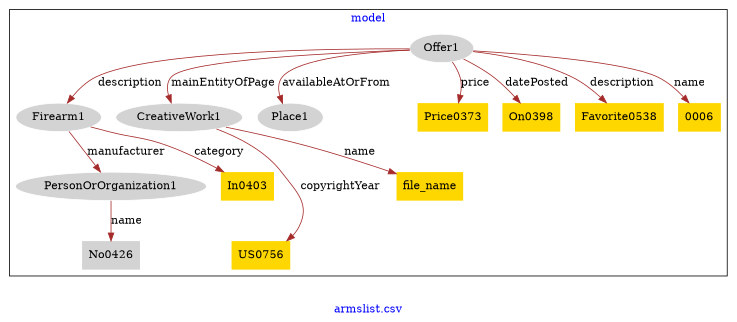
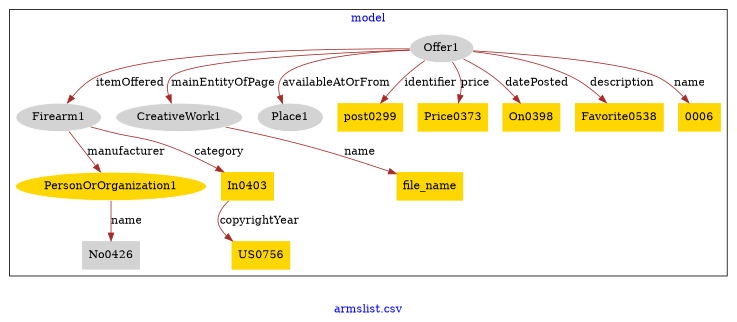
edge "Offer1" -> "Firearm1": label "description" -> "itemOffered"
node "post0299": added
edge "CreativeWork1" -> "US0756": now "In0403" -> "US0756"
node "PersonOrOrganization1": fillcolor lightgray -> gold
